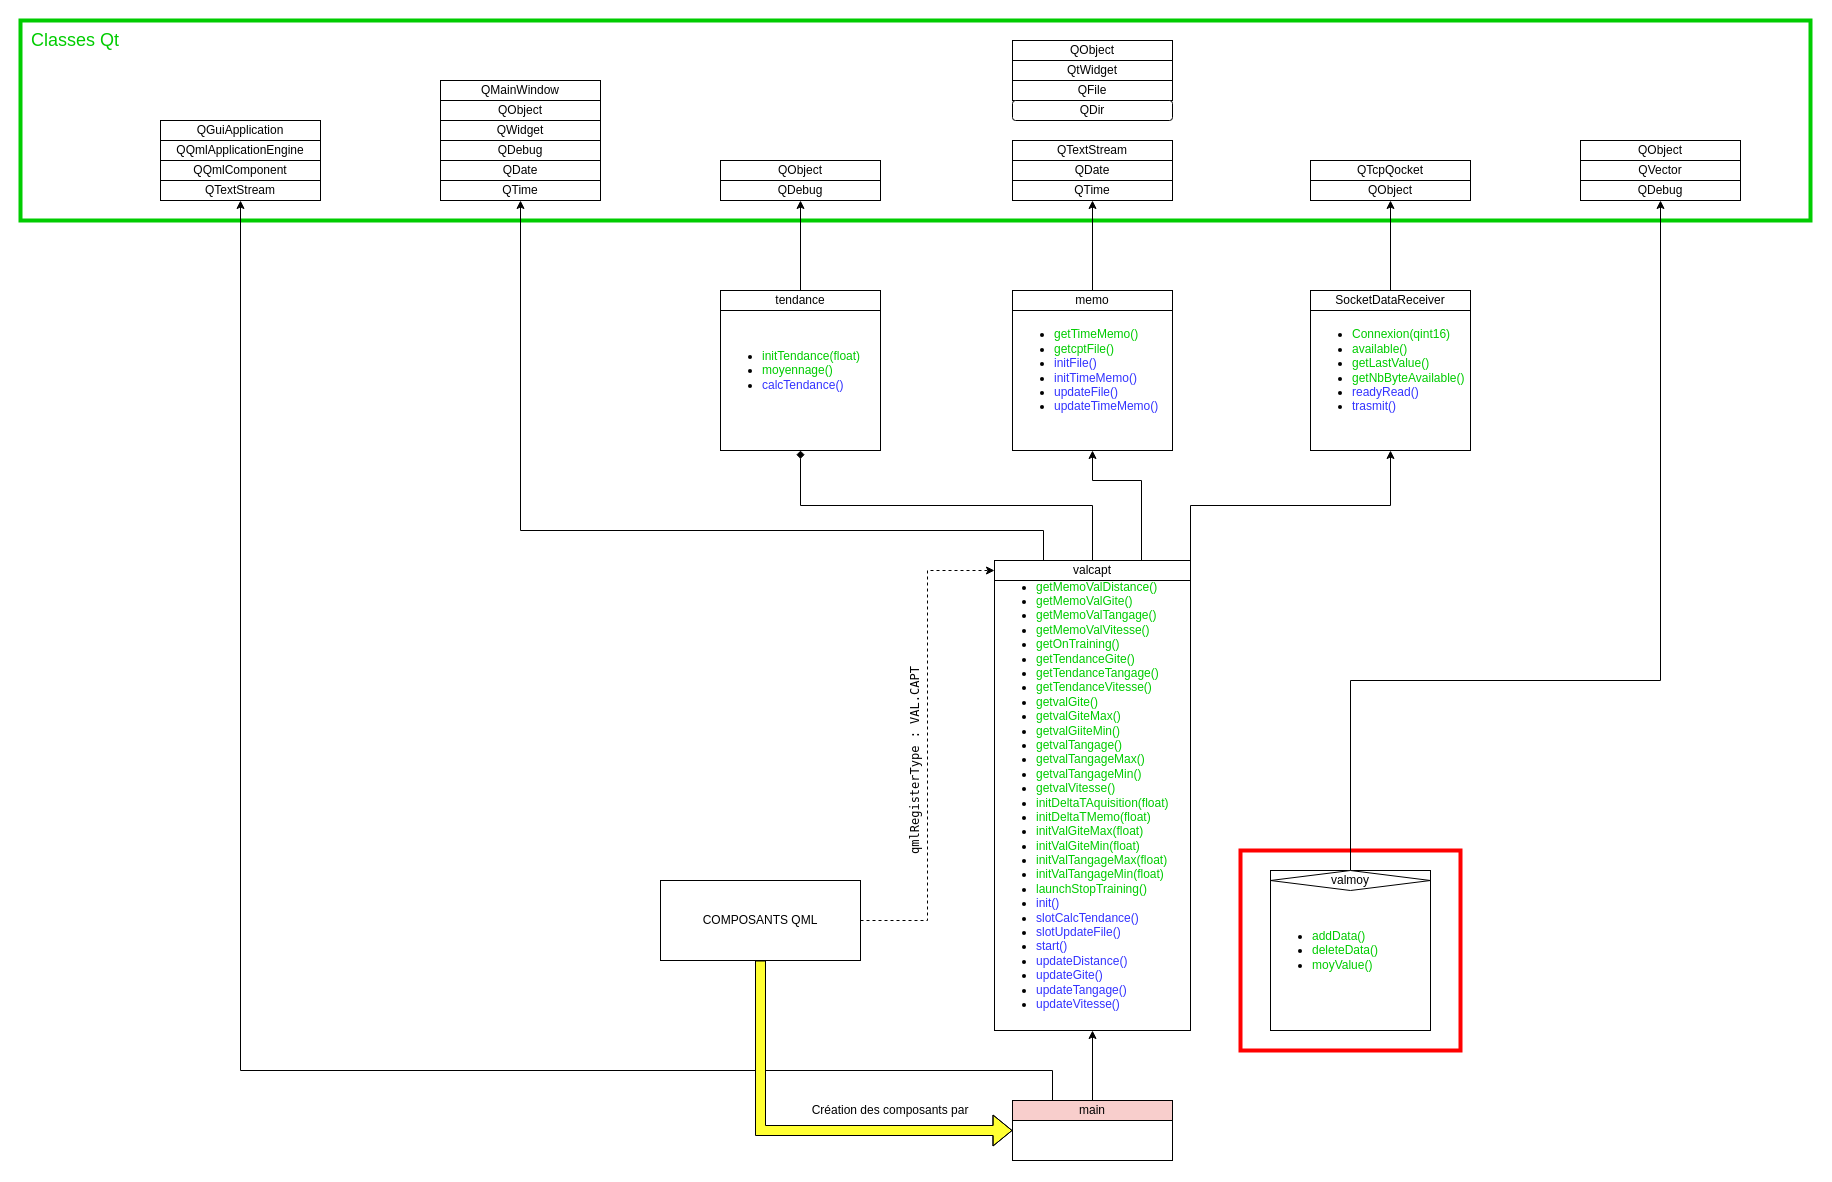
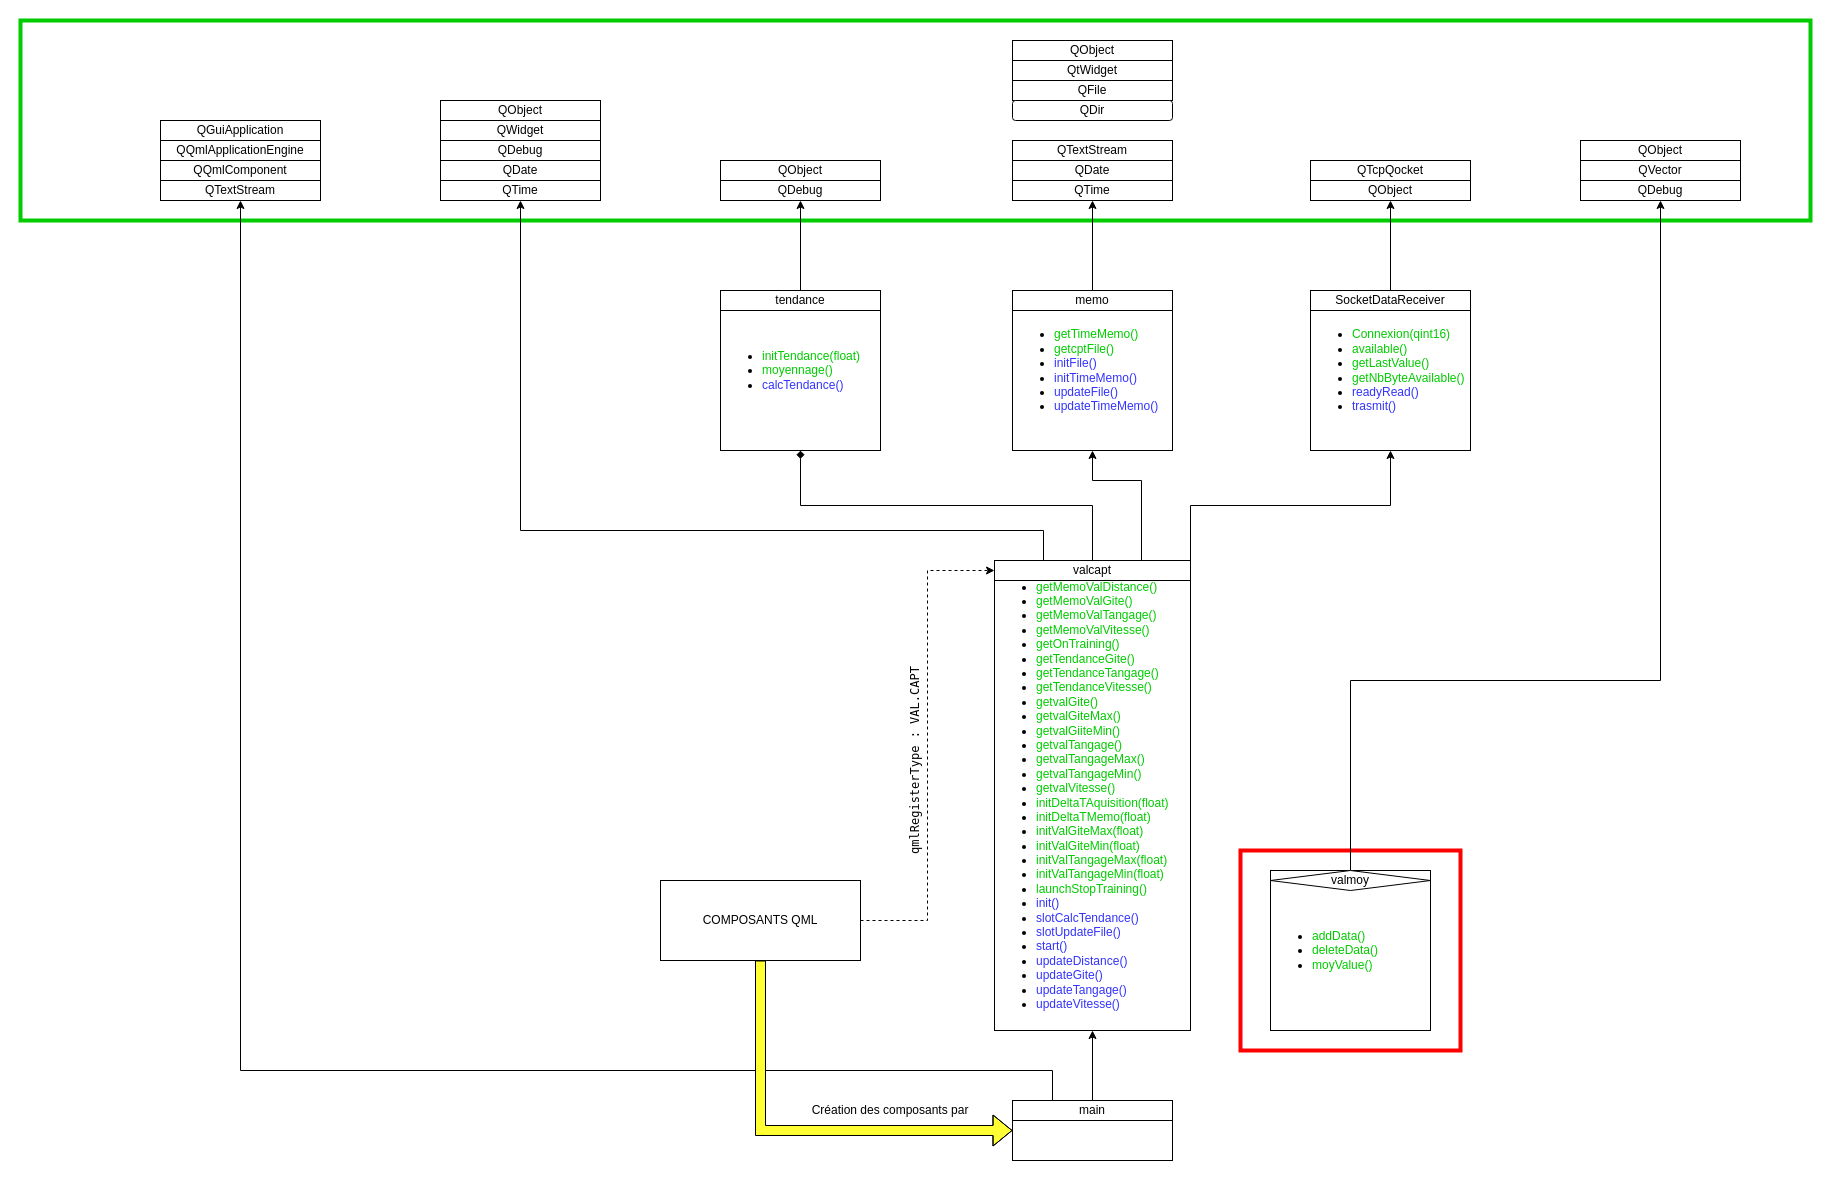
node "Classes Qt": removed
node "QMainWindow": removed
node "main": fillcolor #f8cecc -> #ffffff
